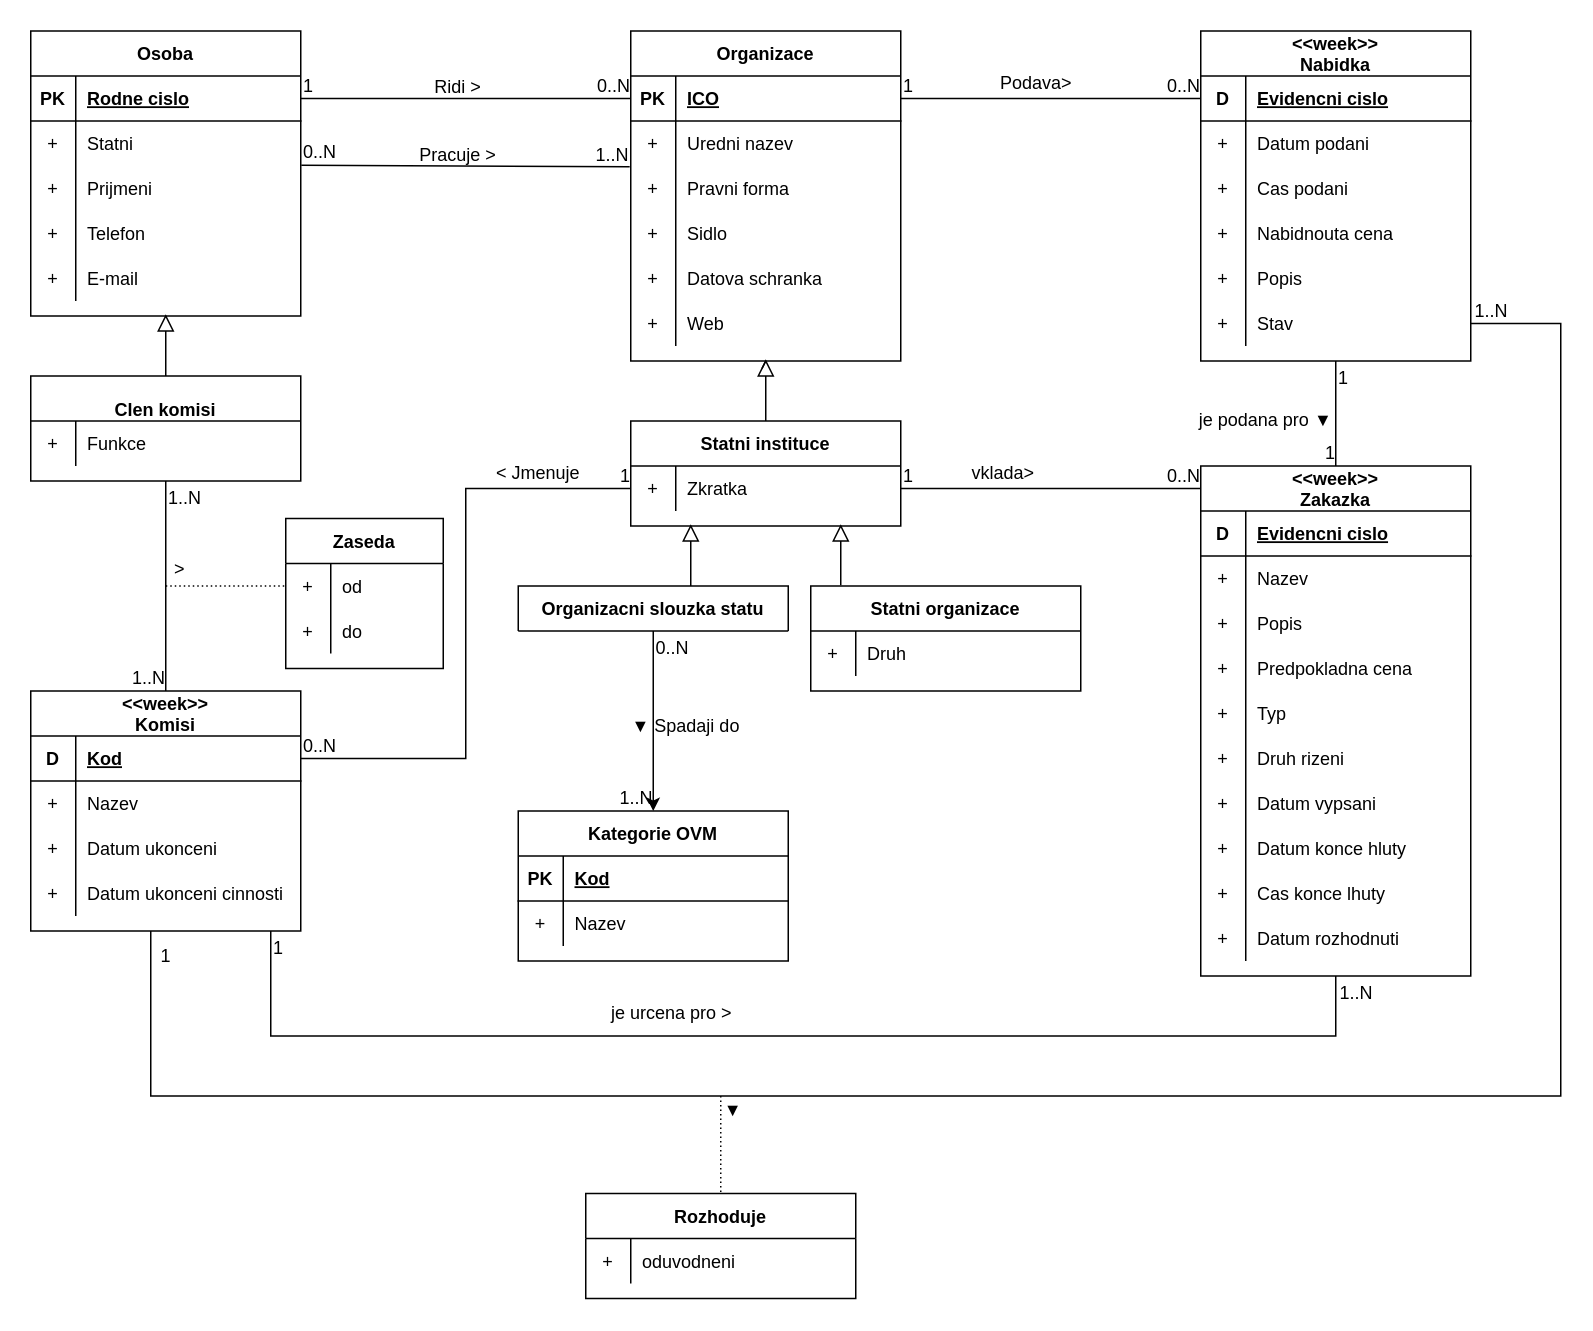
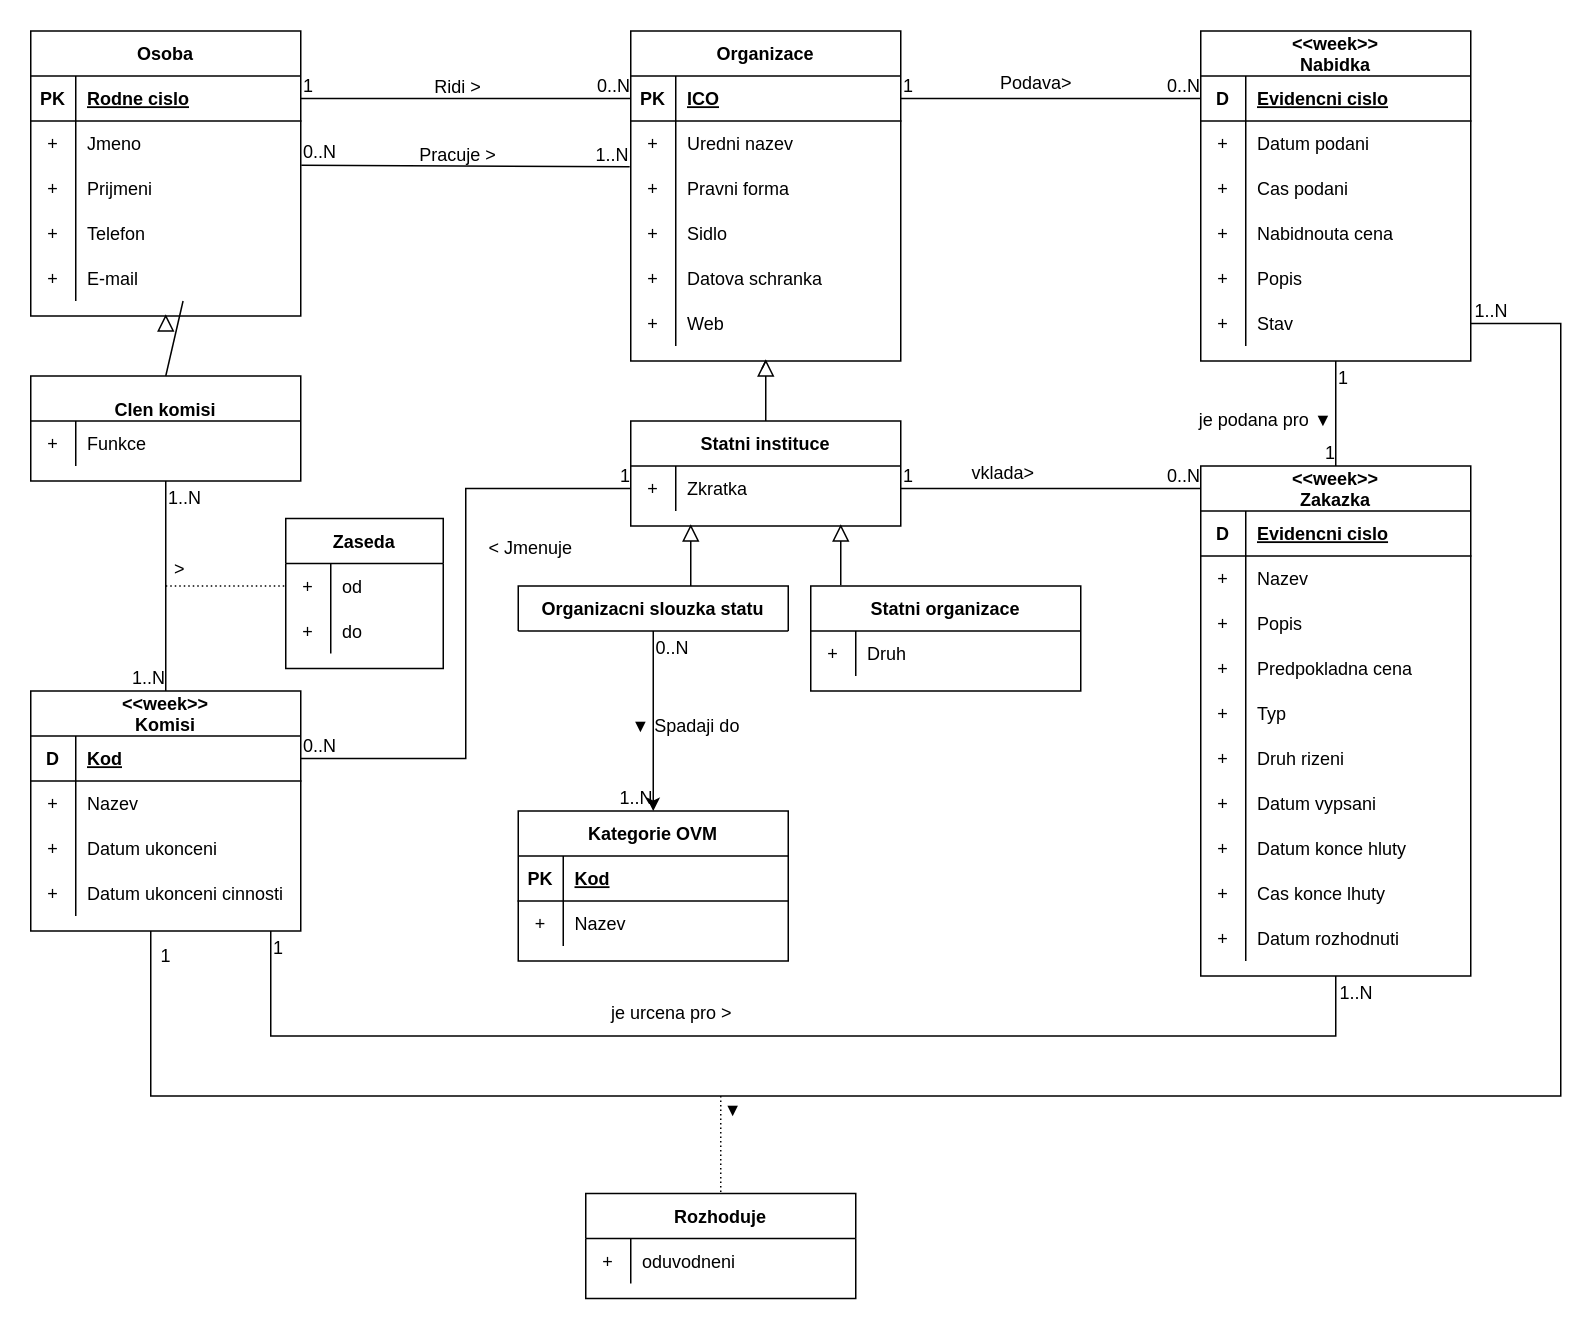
node "Statni": label "Statni" -> "Jmeno"
edge "Osoba" -- "Clen komisi": now "E-mail" -- "Clen komisi"
node "< Jmenuje": moved (537, 473) -> (530, 548)
